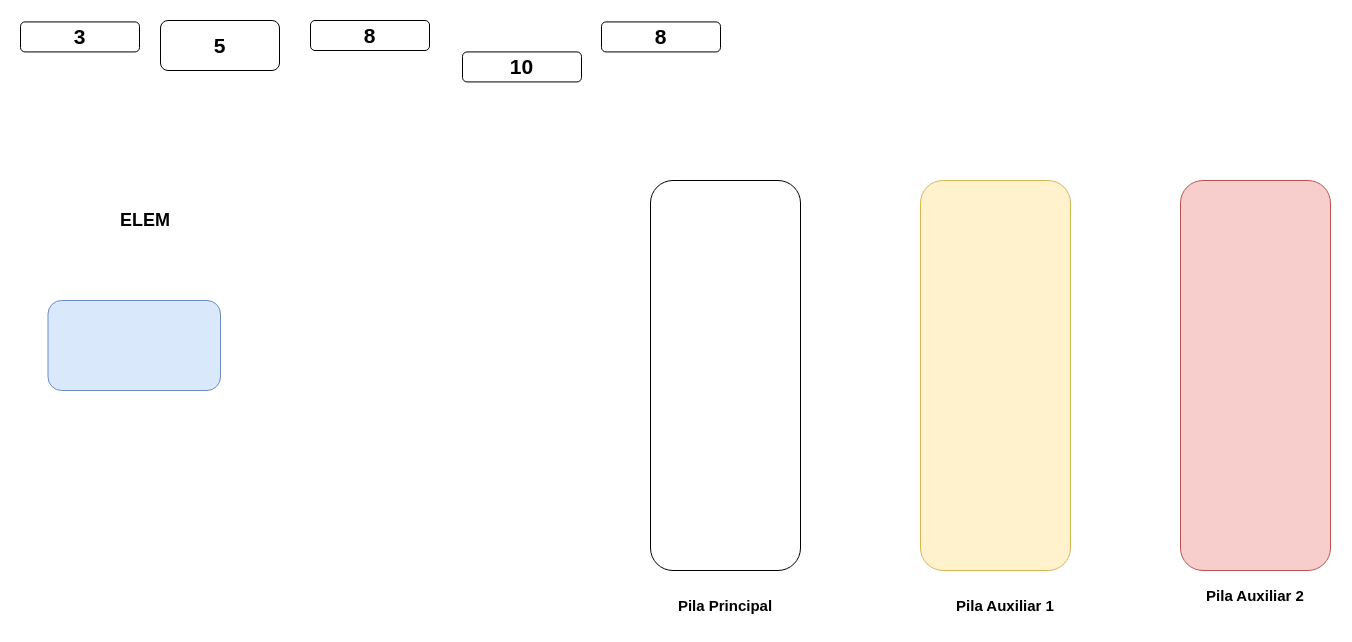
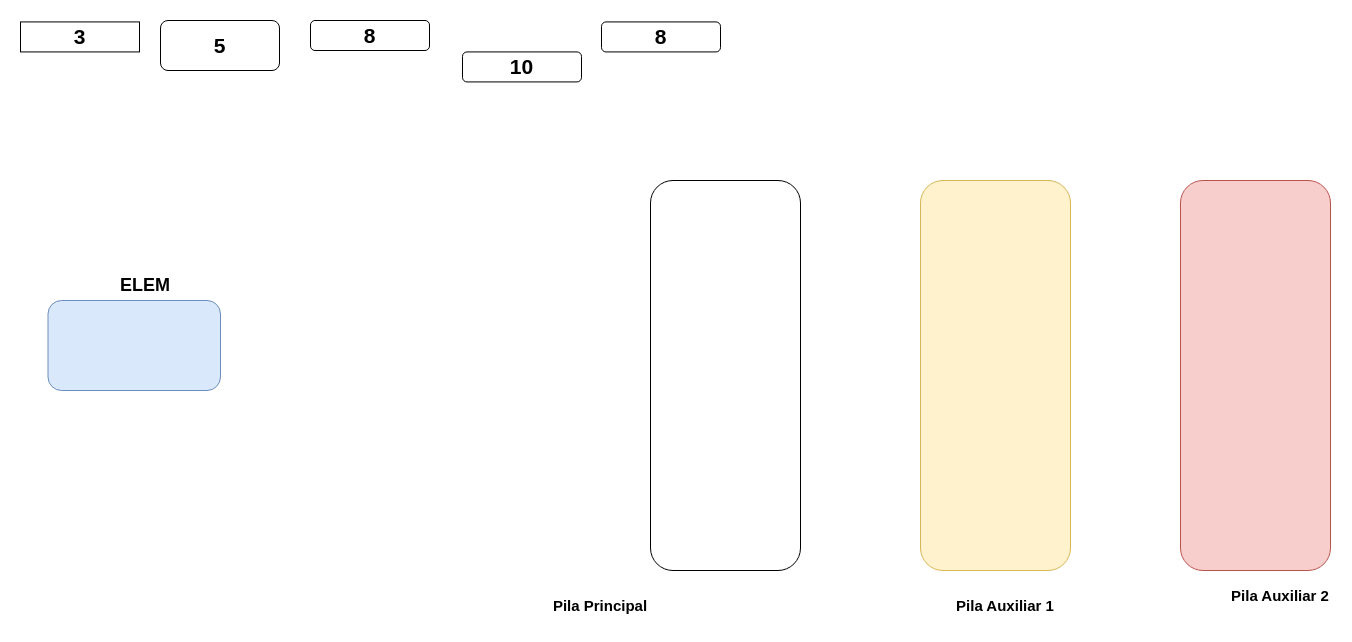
node "3": shape rounded rectangle -> rectangle
node "ELEM": moved (146, 221) -> (146, 286)
node "Pila Auxiliar 2": moved (1256, 596) -> (1281, 596)
node "Pila Principal": moved (726, 606) -> (601, 606)
